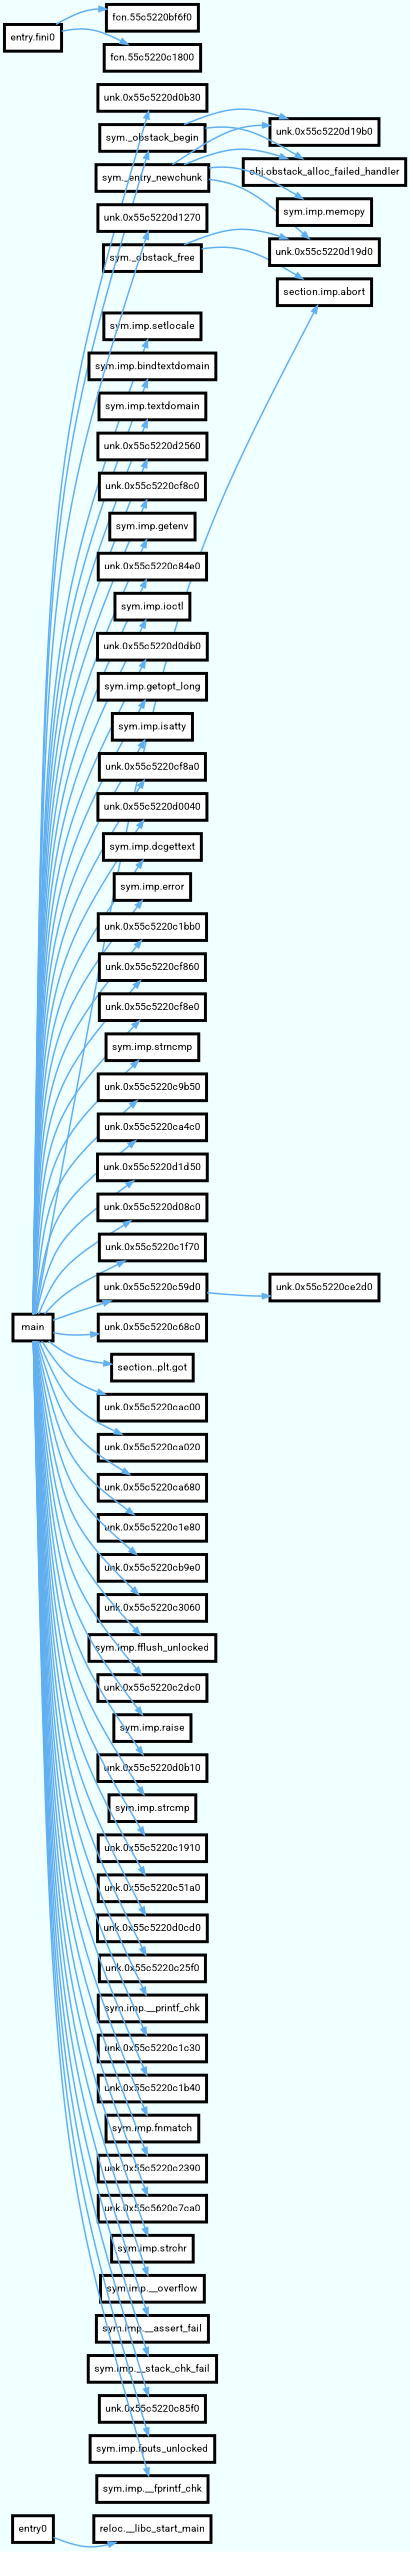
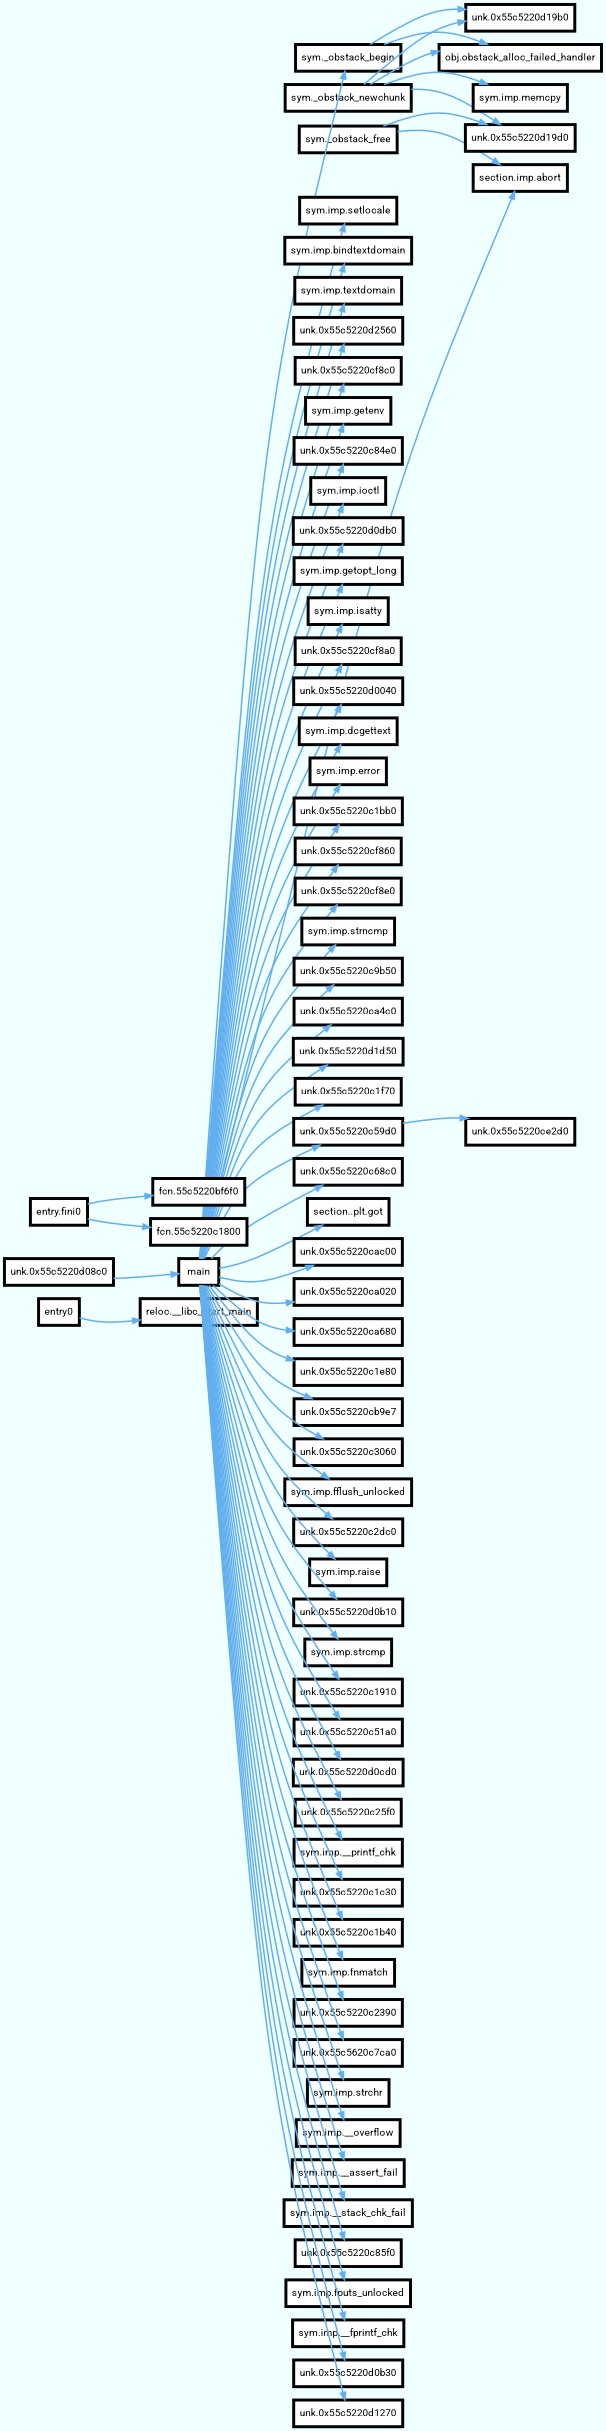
node "sym._entry_newchunk": label "sym._entry_newchunk" -> "sym._obstack_newchunk"
edge "main" -> "unk.0x55c5220d08c0": reversed
node "unk.0x55c5220cb9e0": label "unk.0x55c5220cb9e0" -> "unk.0x55c5220cb9e7"
